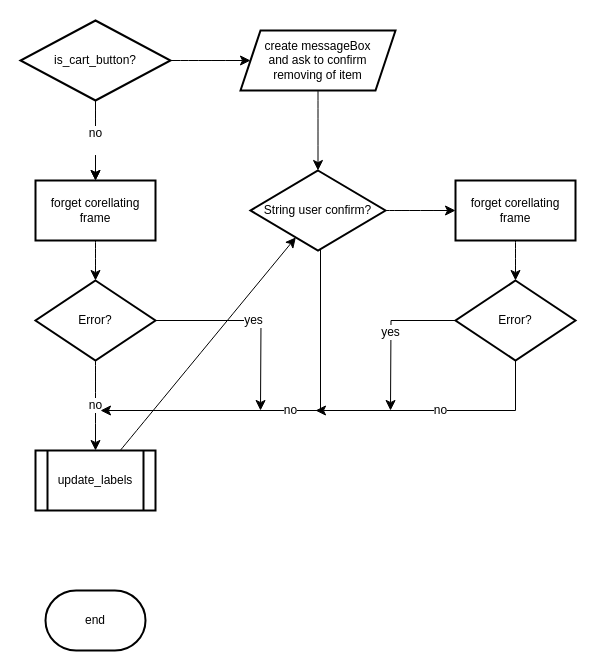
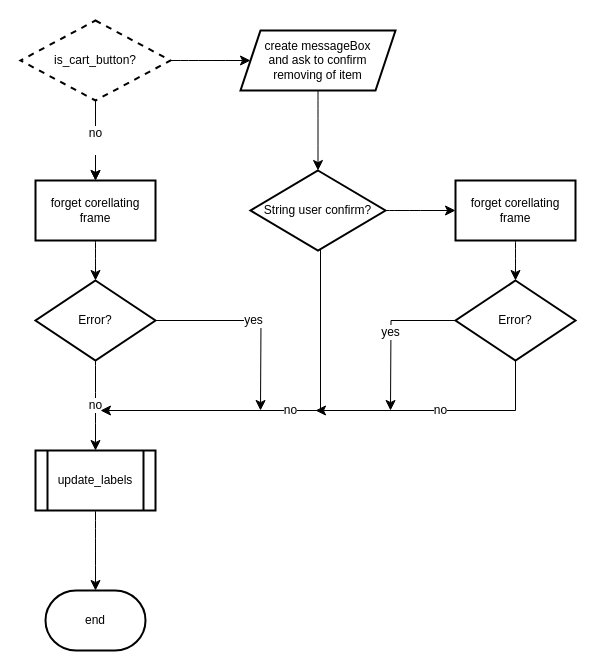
node "is_cart_button?": style solid -> dashed
edge "update_labels" -> "String user confirm?": now "update_labels" -> "end"
